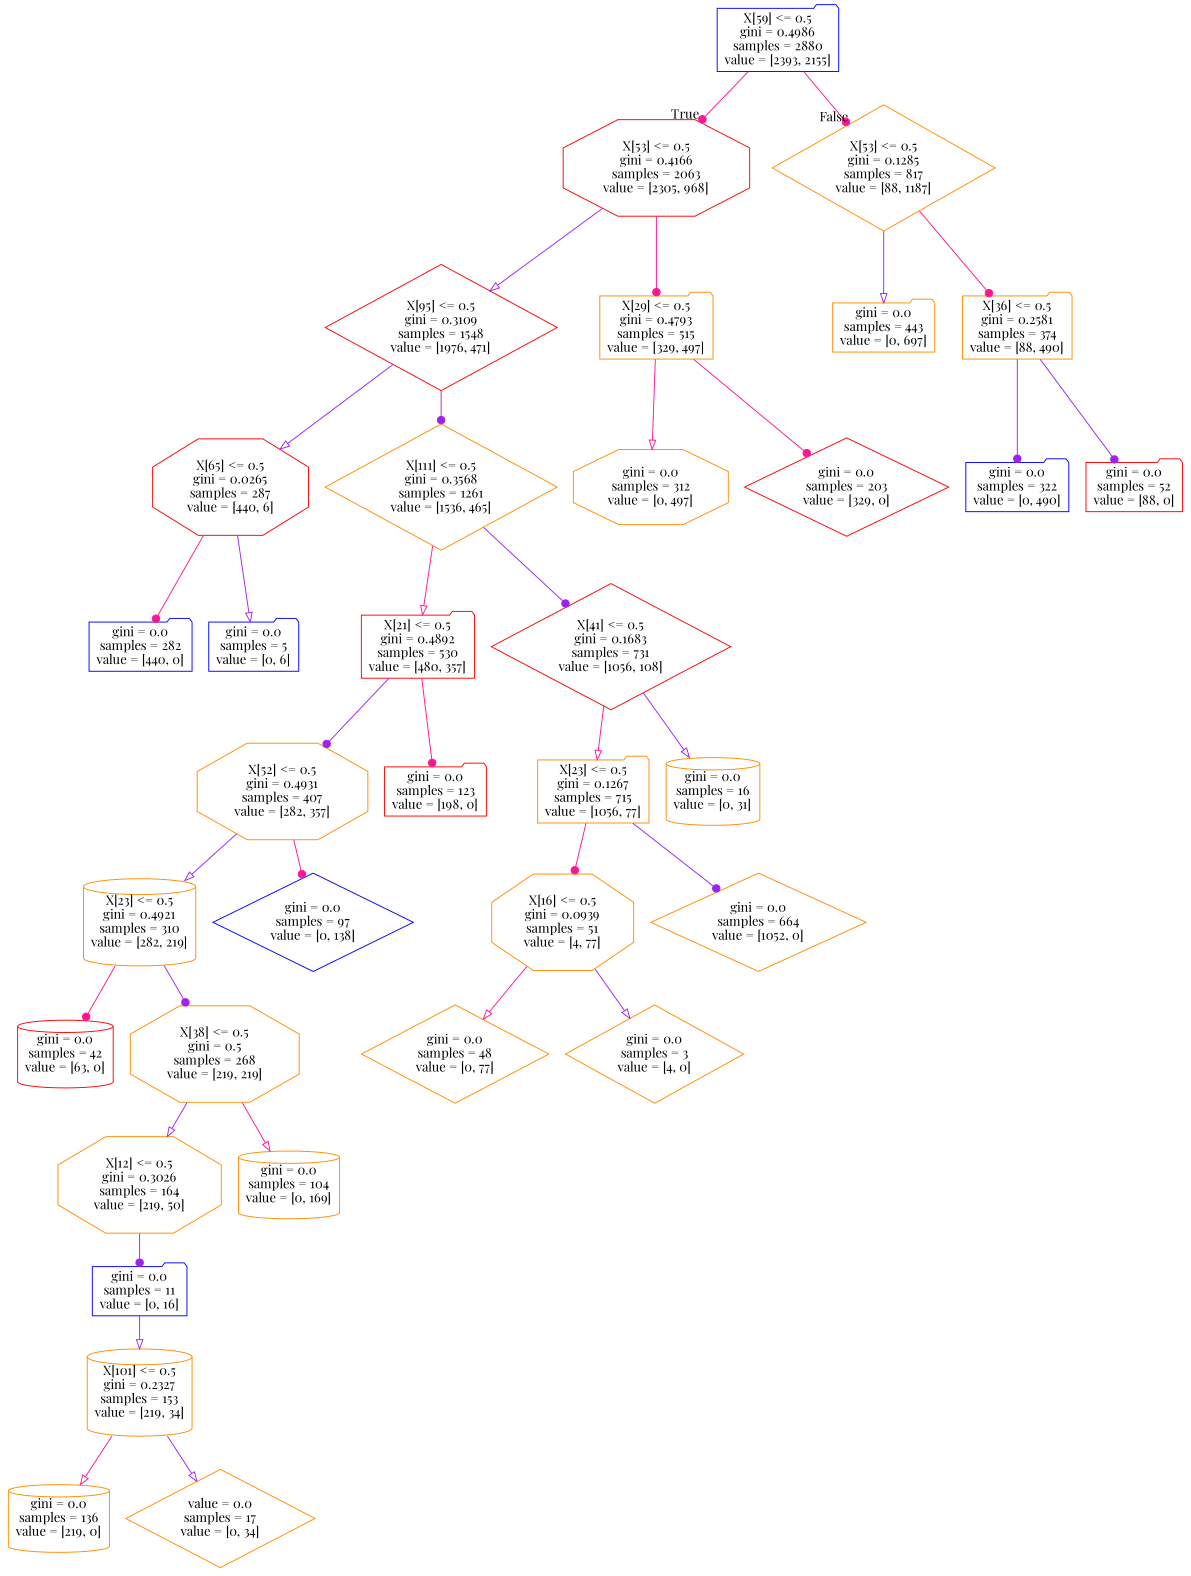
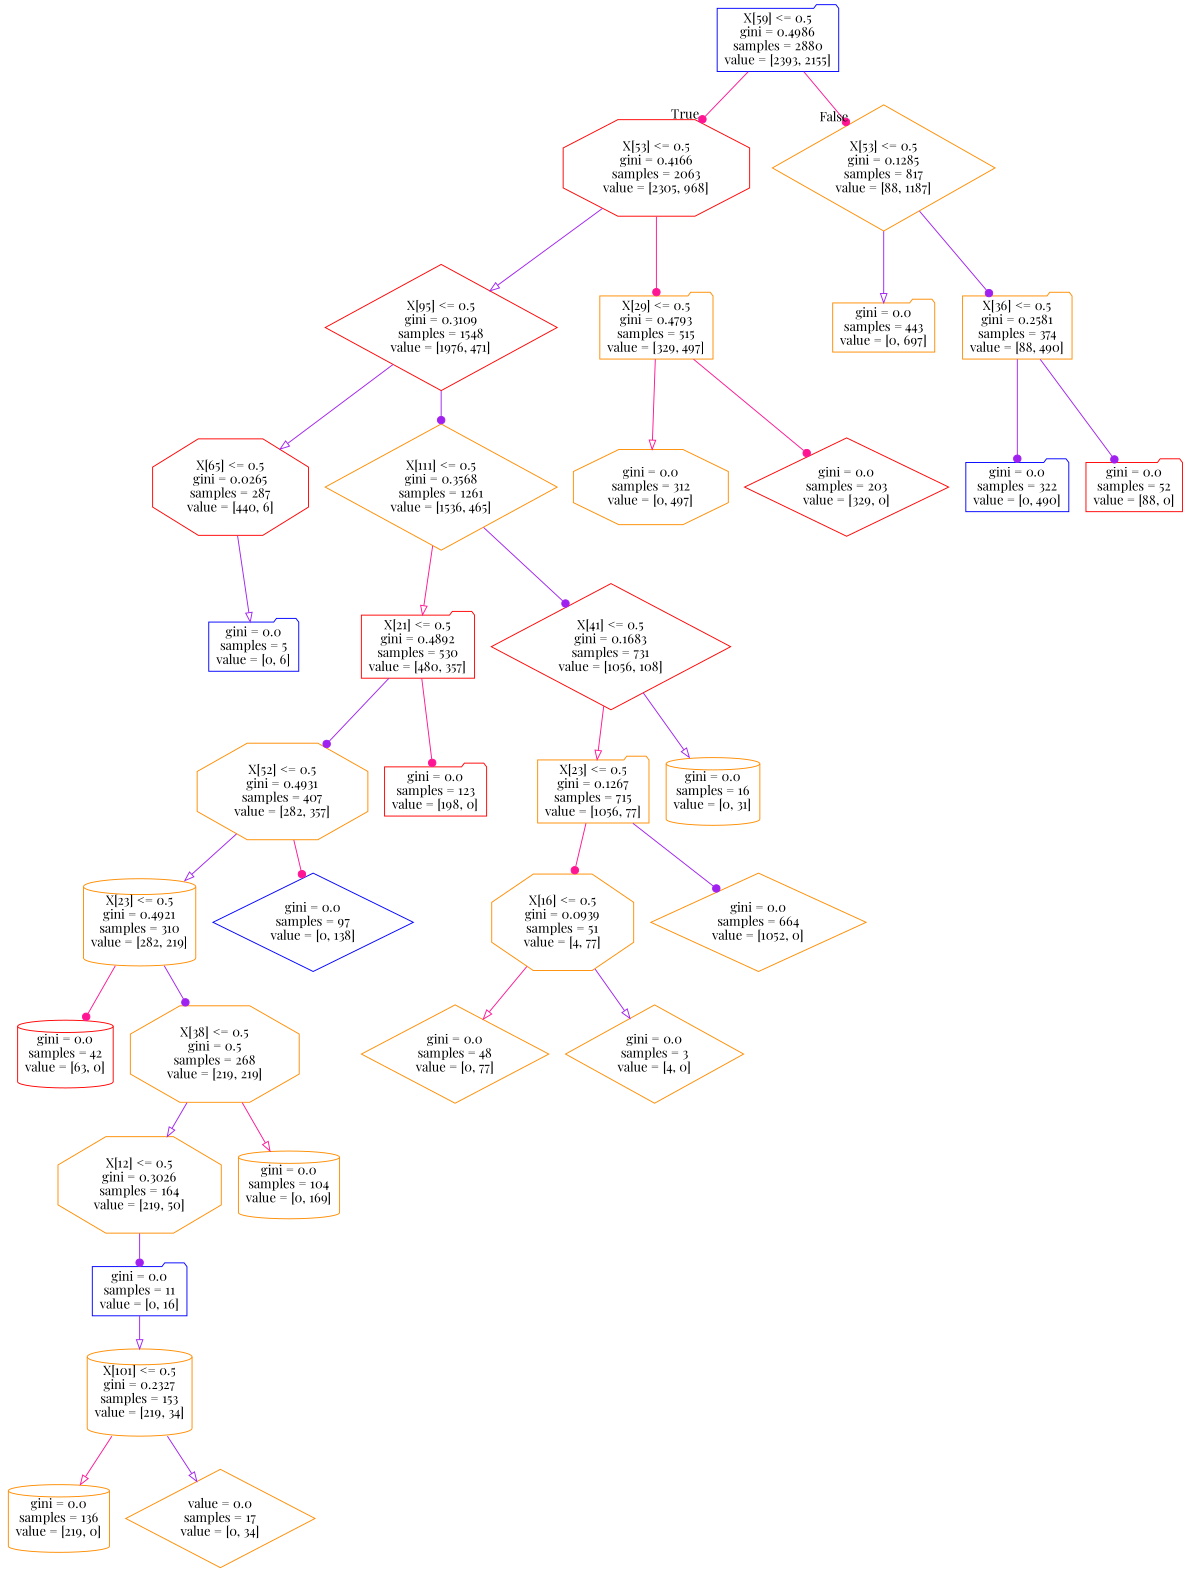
edge "X[53] <= 0.5 gini = 0.1285 samples = 817 value = [88, 1187]" -> "X[36] <= 0.5 gini = 0.2581 samples = 374 value = [88, 490]": color deeppink -> purple
node "gini = 0.0 samples = 282 value = [440, 0]": removed
